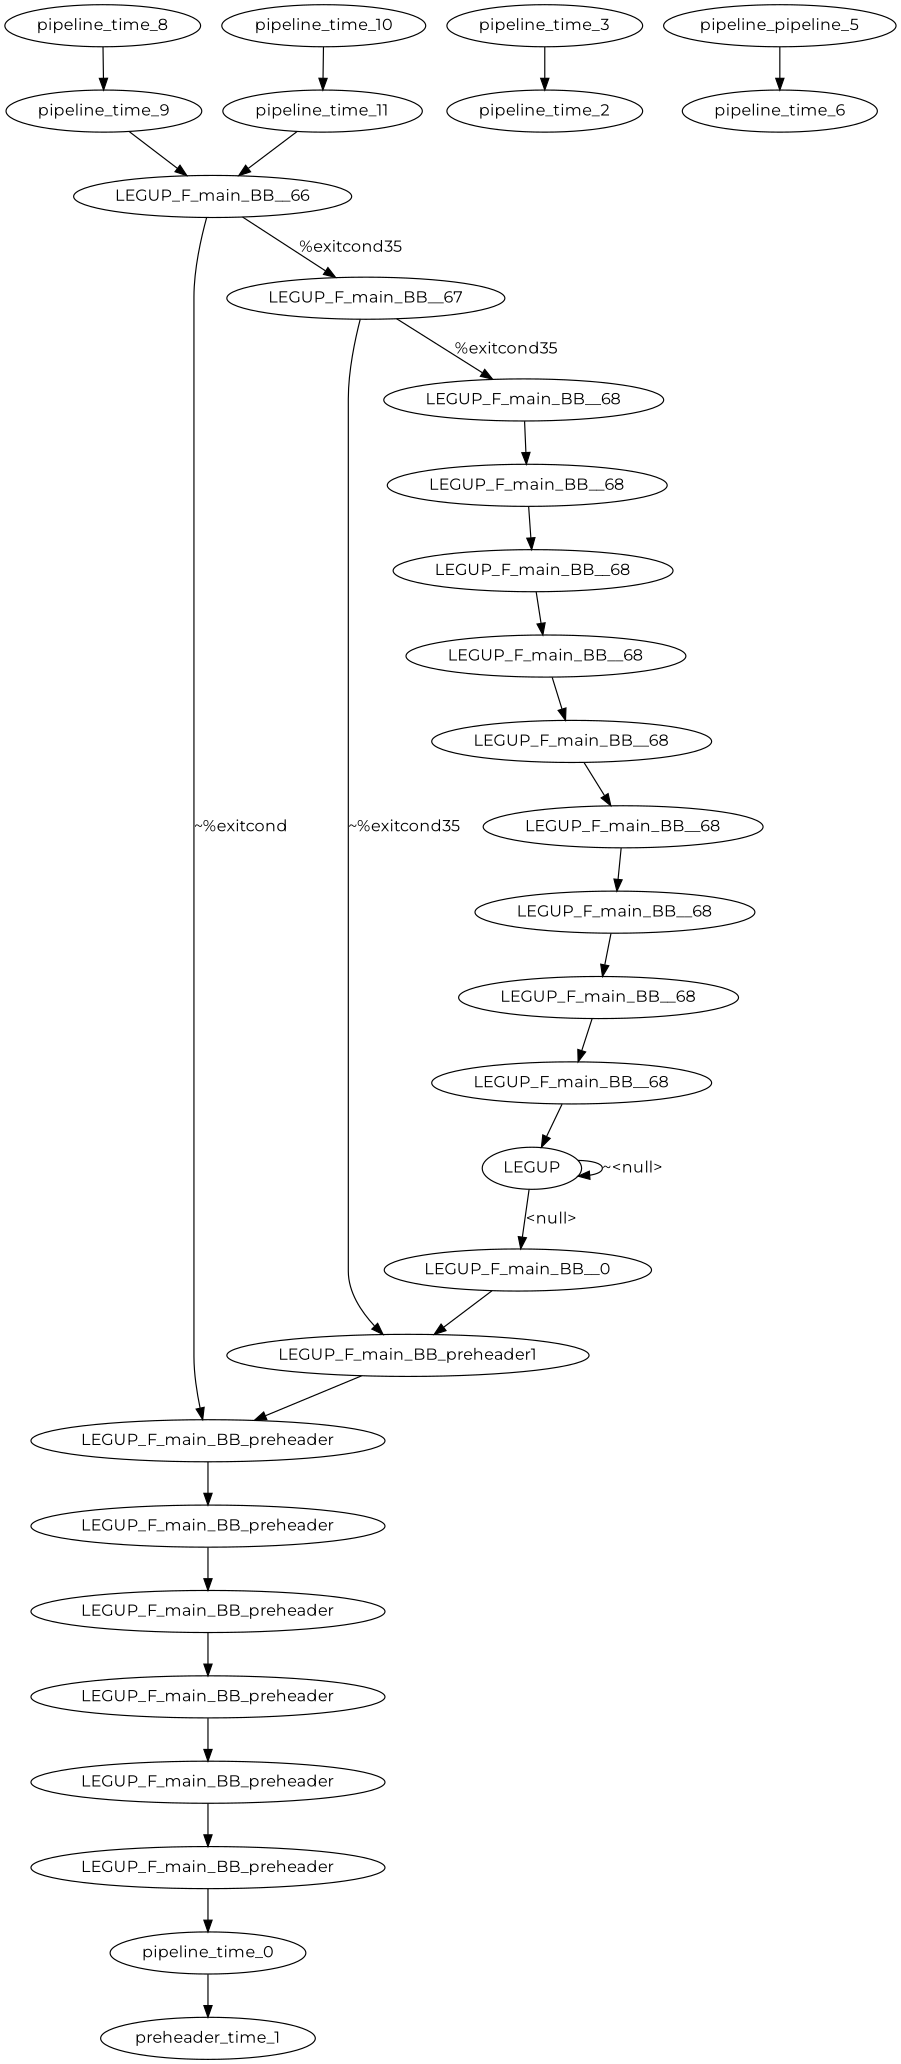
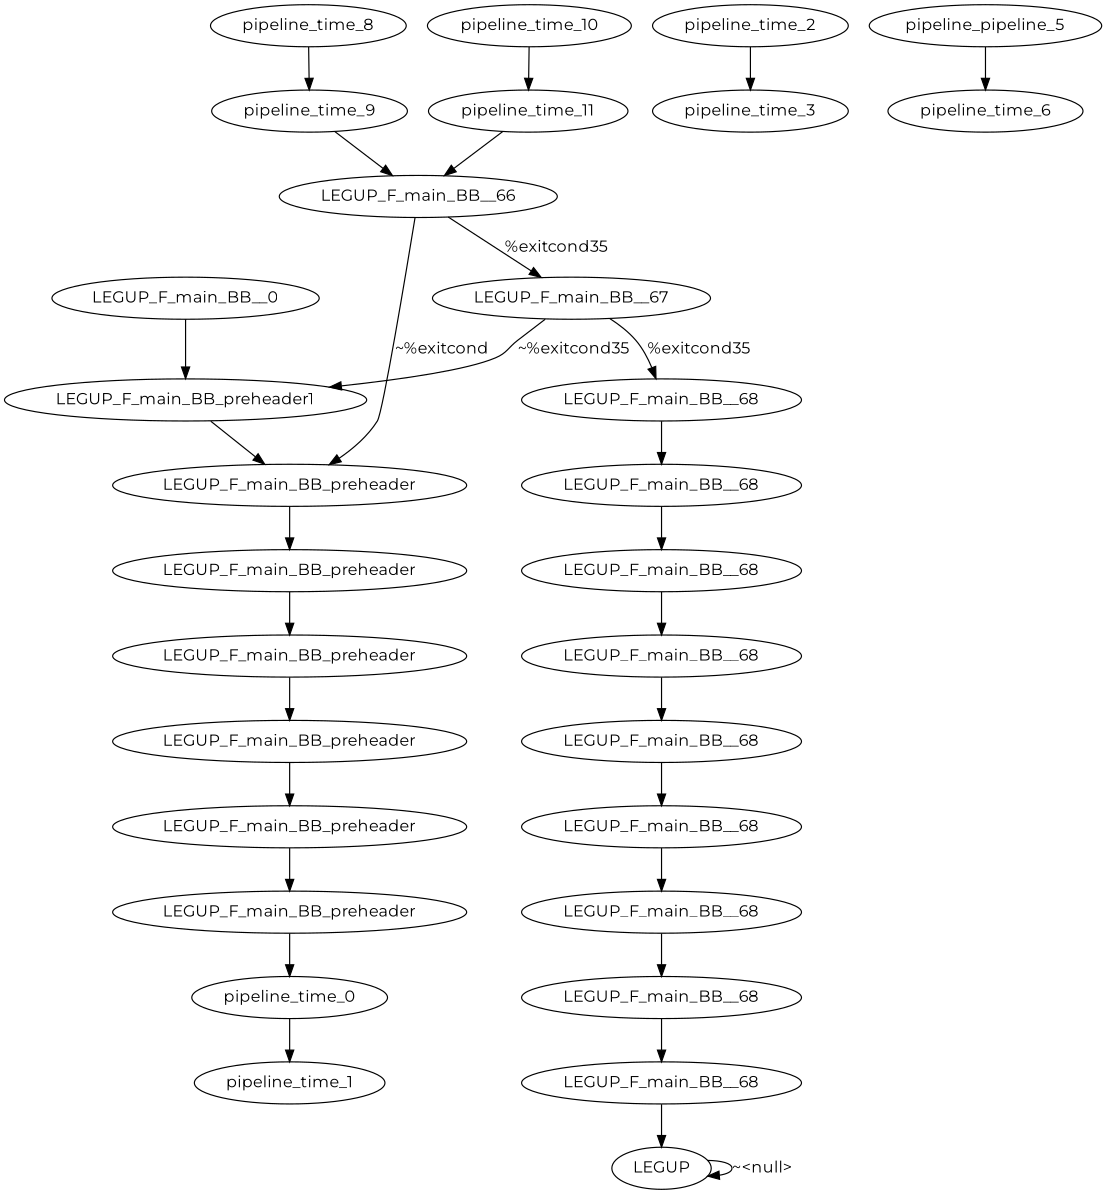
edge "pipeline_time_3" -> "pipeline_time_2": reversed
edge "LEGUP" -> "LEGUP_F_main_BB__0": removed, label "<null>"
node "preheader_time_1": label "preheader_time_1" -> "pipeline_time_1"
